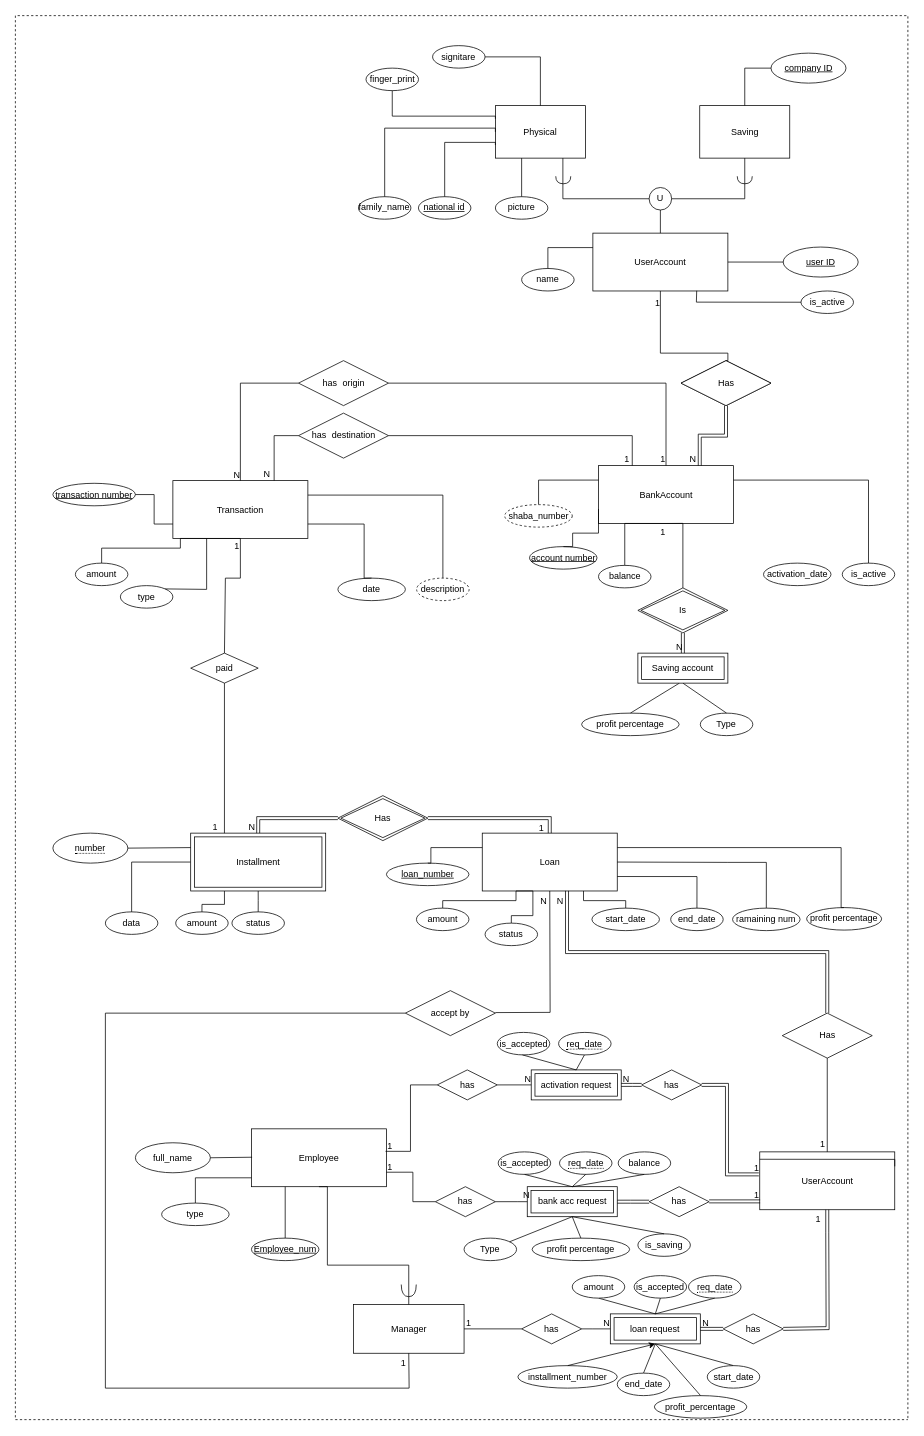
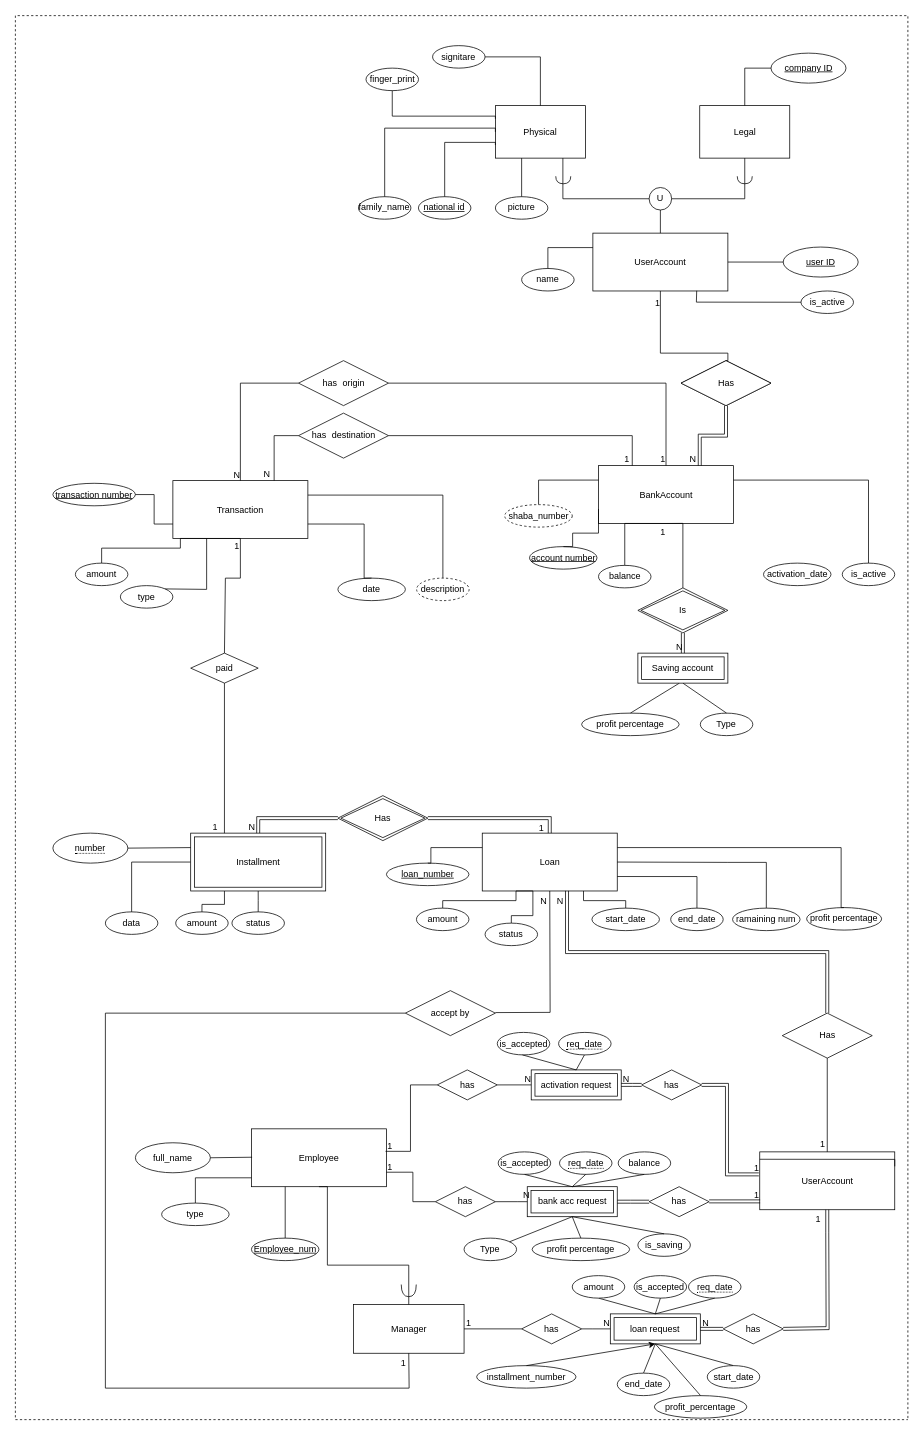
node "Saving": label "Saving" -> "Legal"
node "installment_number": moved (568, 1377) -> (526, 1377)
